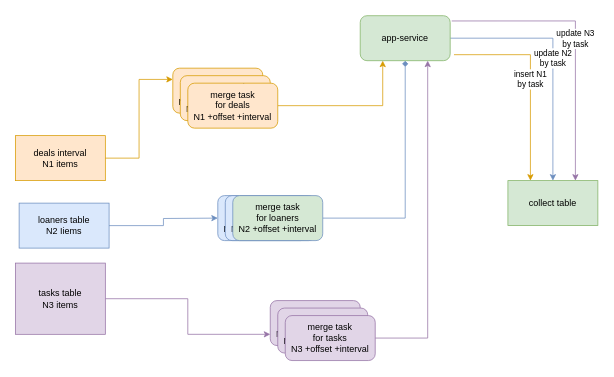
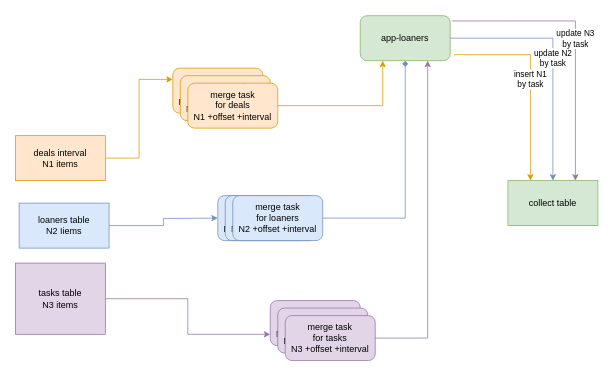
node "app-service": label "app-service" -> "app-loaners"
node "merge task for loaners N2 +offset +interval": fillcolor #d5e8d4 -> #dae8fc
